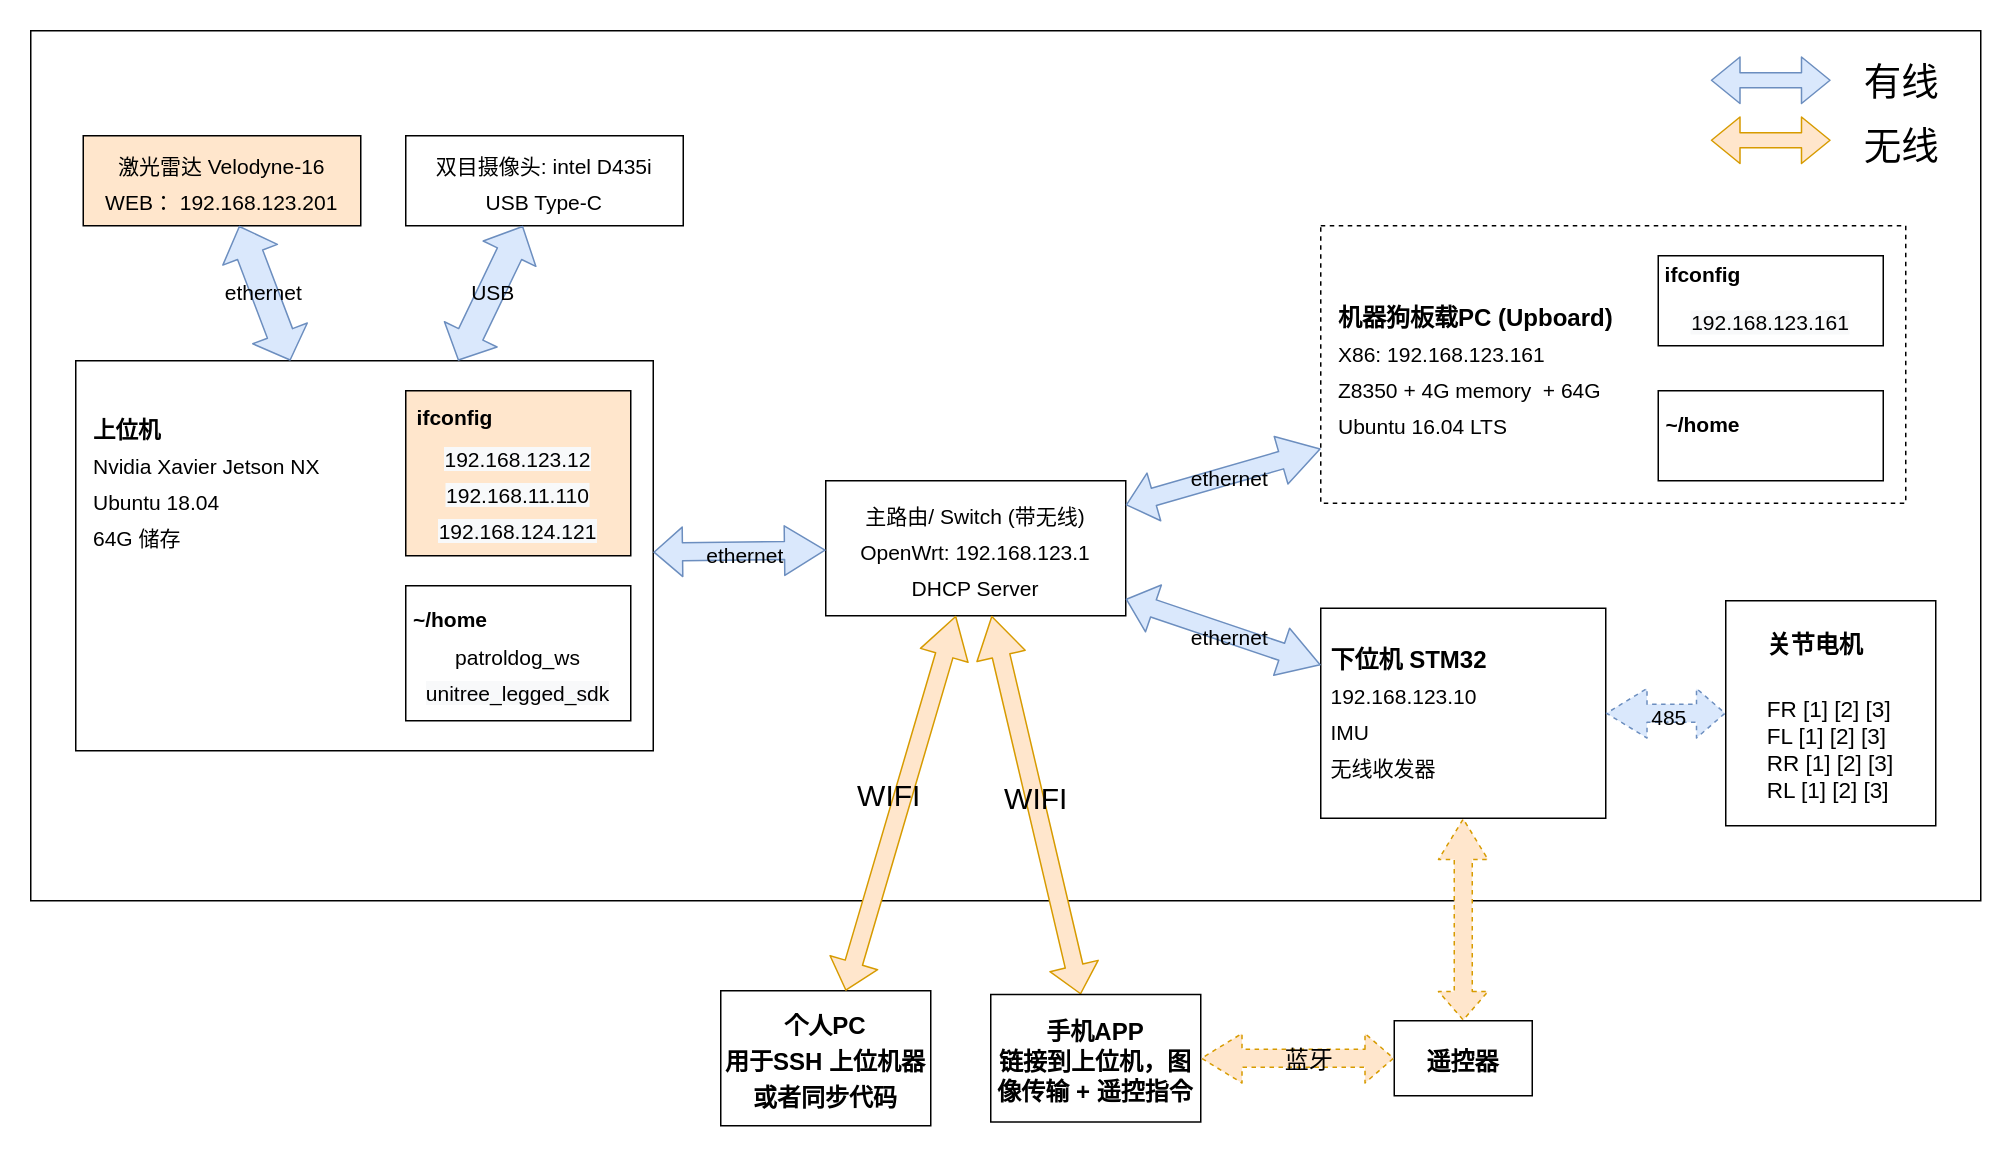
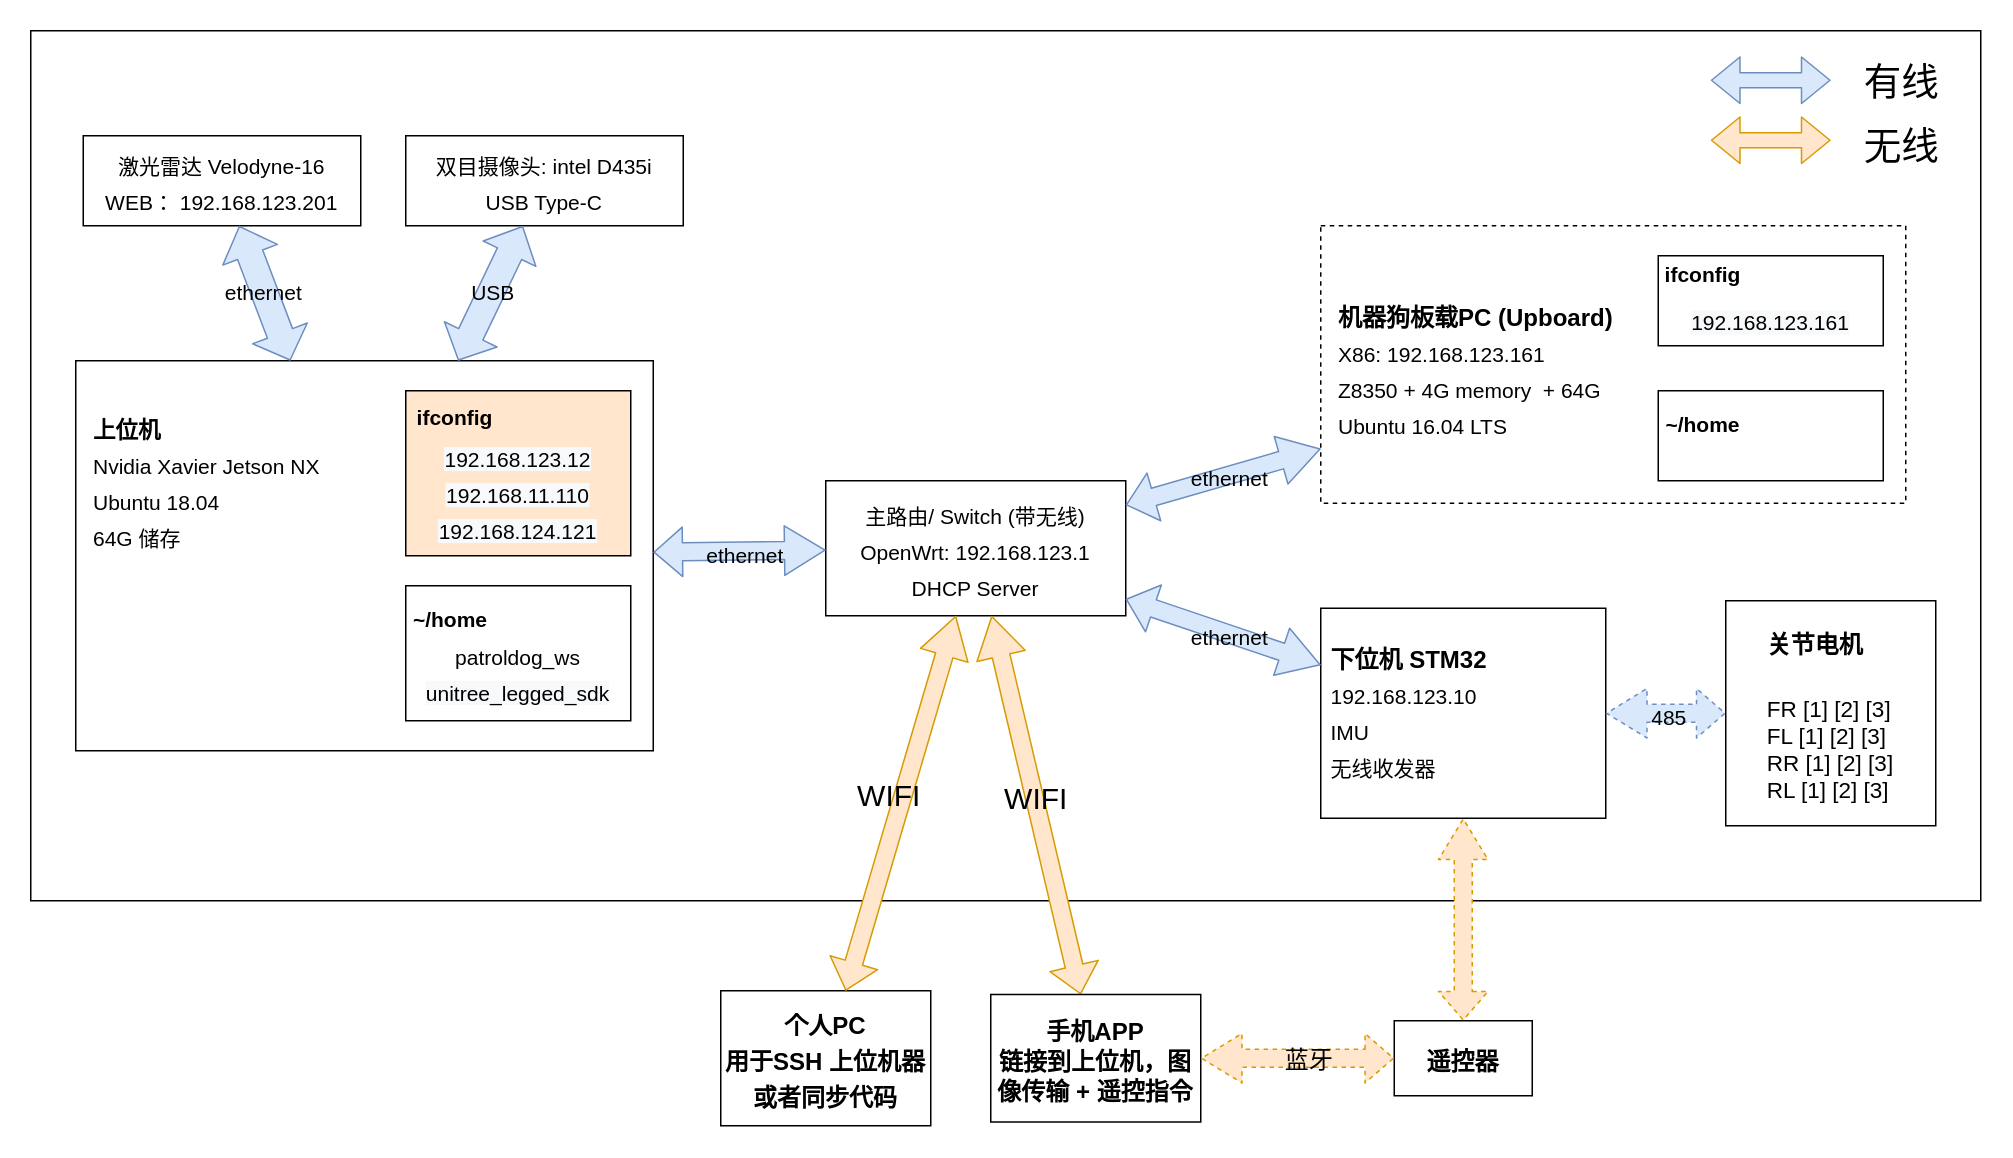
node "激光雷达 Velodyne-16 WEB： 192.168.123.201": fillcolor #ffe6cc -> #ffffff
